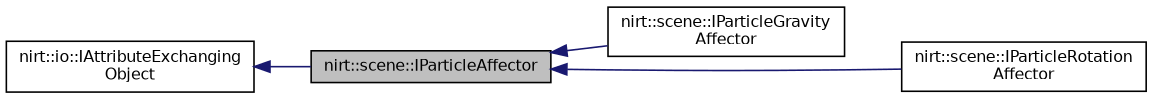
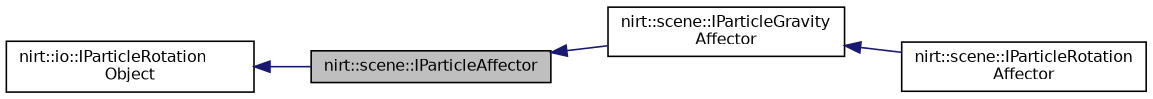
node "nirt::io::IAttributeExchanging Object": label "nirt::io::IAttributeExchanging Object" -> "nirt::io::IParticleRotation Object"
edge "nirt::scene::IParticleRotation Affector" -> "nirt::scene::IParticleAffector": now "nirt::scene::IParticleRotation Affector" -> "nirt::scene::IParticleGravity Affector"
